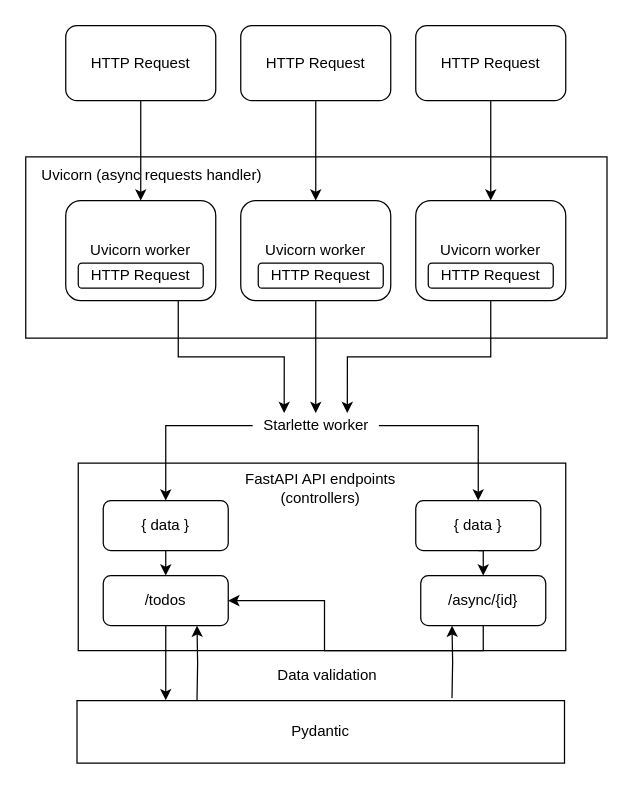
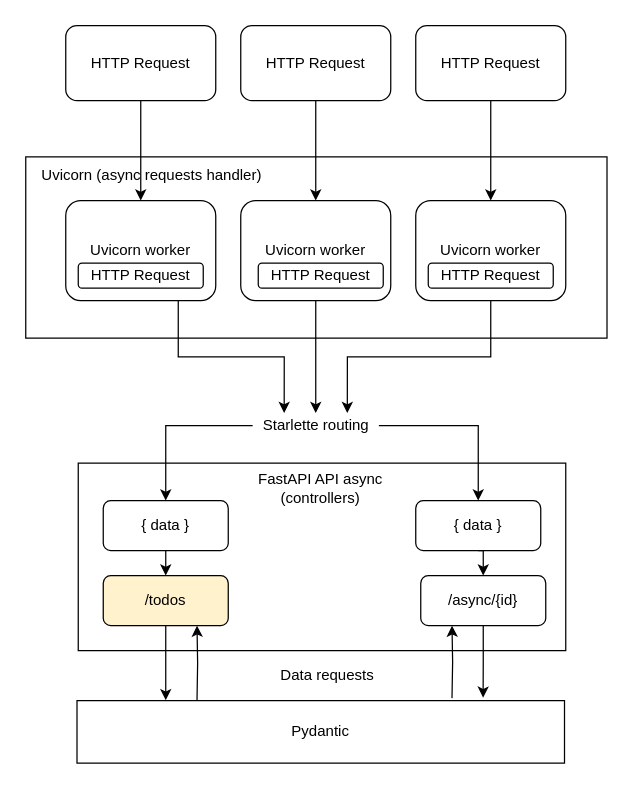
node "Starlette worker": label "Starlette worker" -> "Starlette routing"
node "FastAPI API endpoints (controllers)": label "FastAPI API endpoints (controllers)" -> "FastAPI API async (controllers)"
node "/todos": fillcolor #ffffff -> #fff2cc
edge "/async/{id}" -> "/todos": now "/async/{id}" -> "Pydantic"
node "Data validation": label "Data validation" -> "Data requests"
